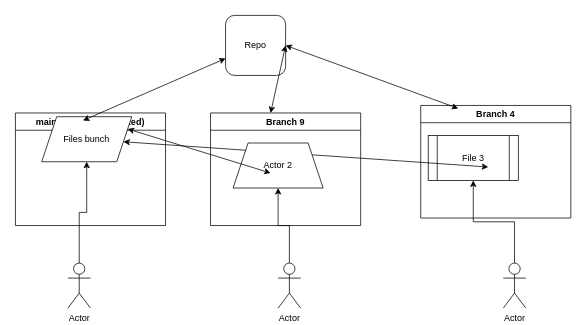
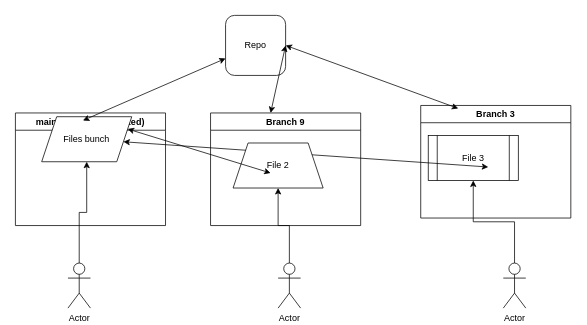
node "Branch 4": label "Branch 4" -> "Branch 3"
node "Actor 2": label "Actor 2" -> "File 2"
